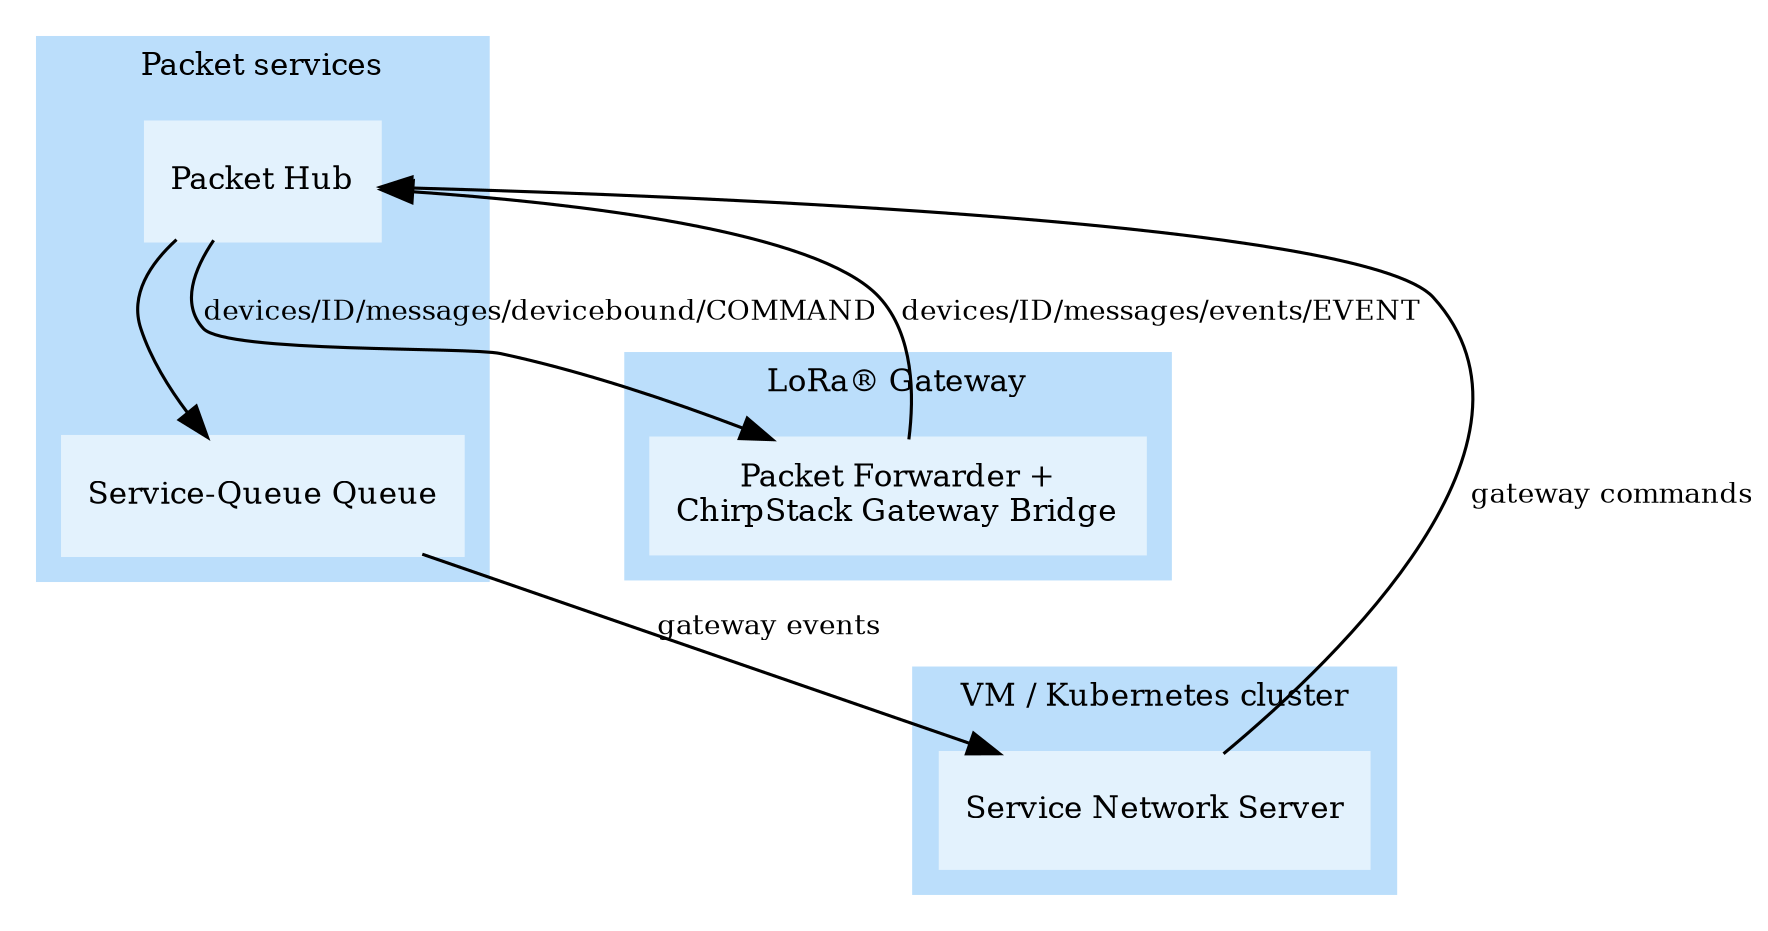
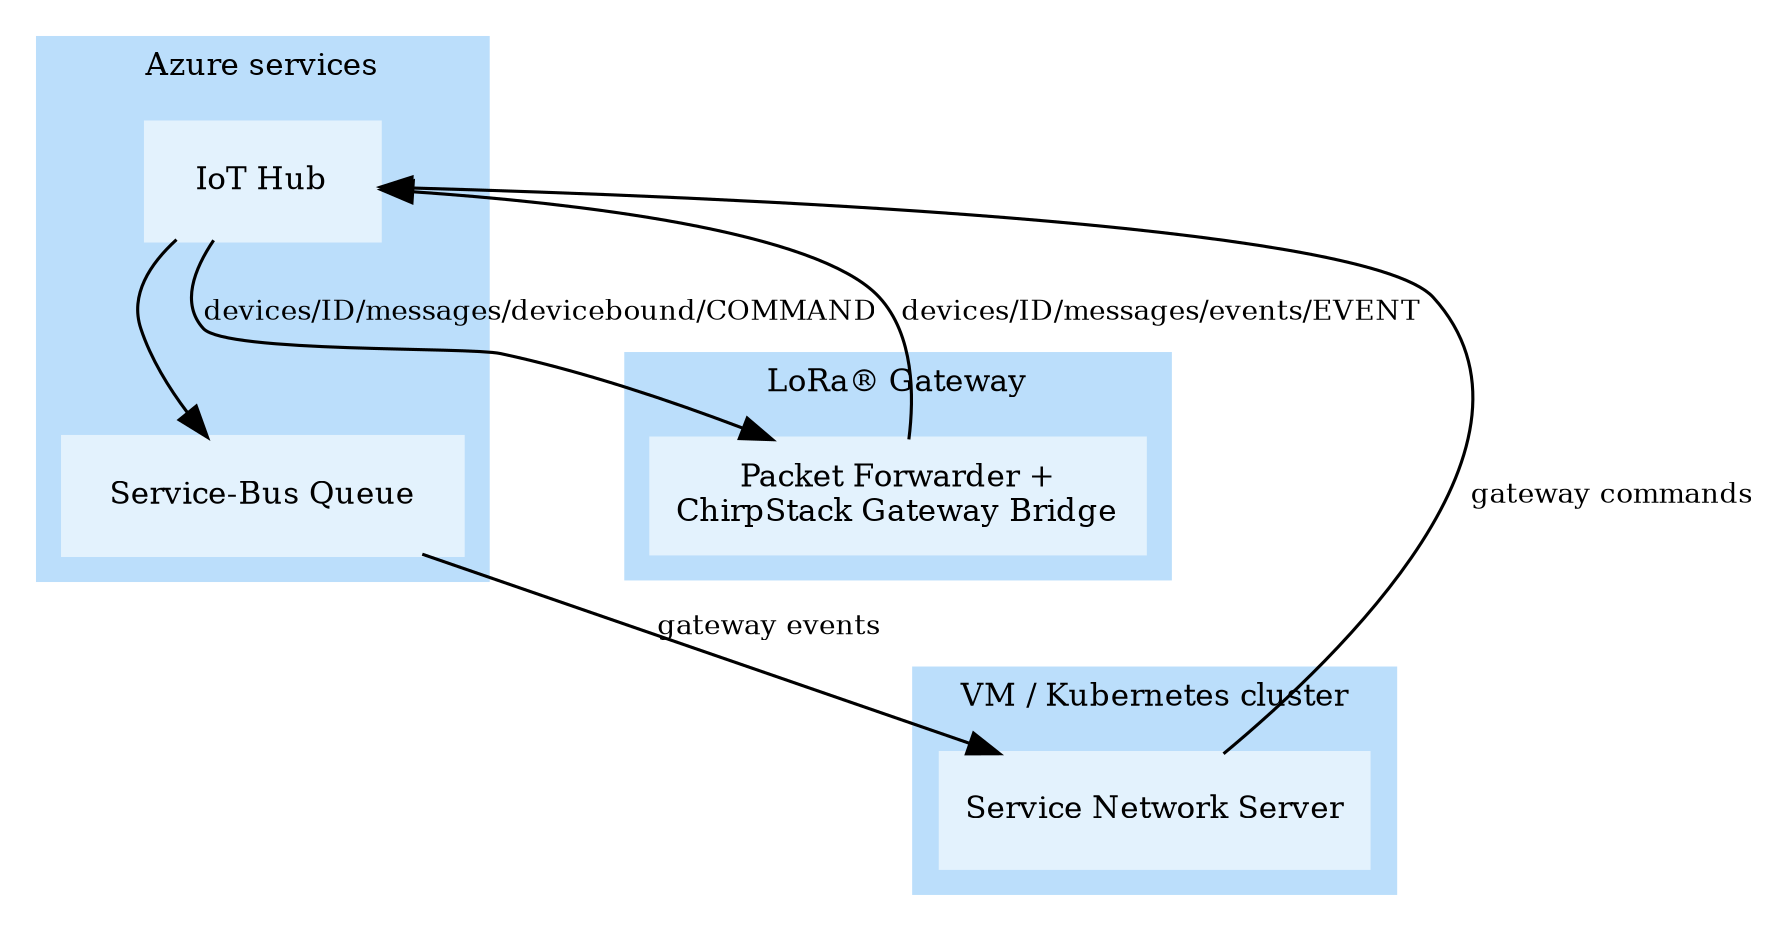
cluster "Packet services": label "Packet services" -> "Azure services"
node "Packet Hub": label "Packet Hub" -> "IoT Hub"
node "Service-Queue Queue": label "Service-Queue Queue" -> "Service-Bus Queue"
